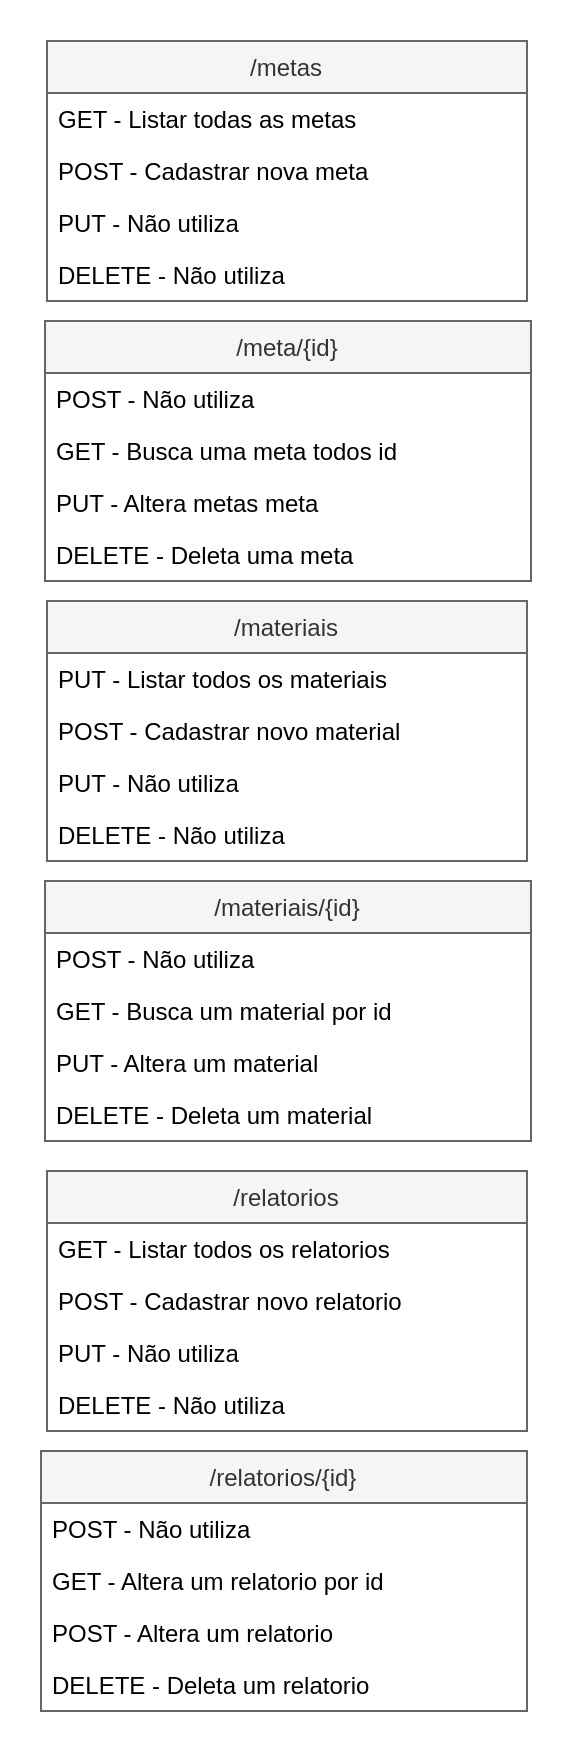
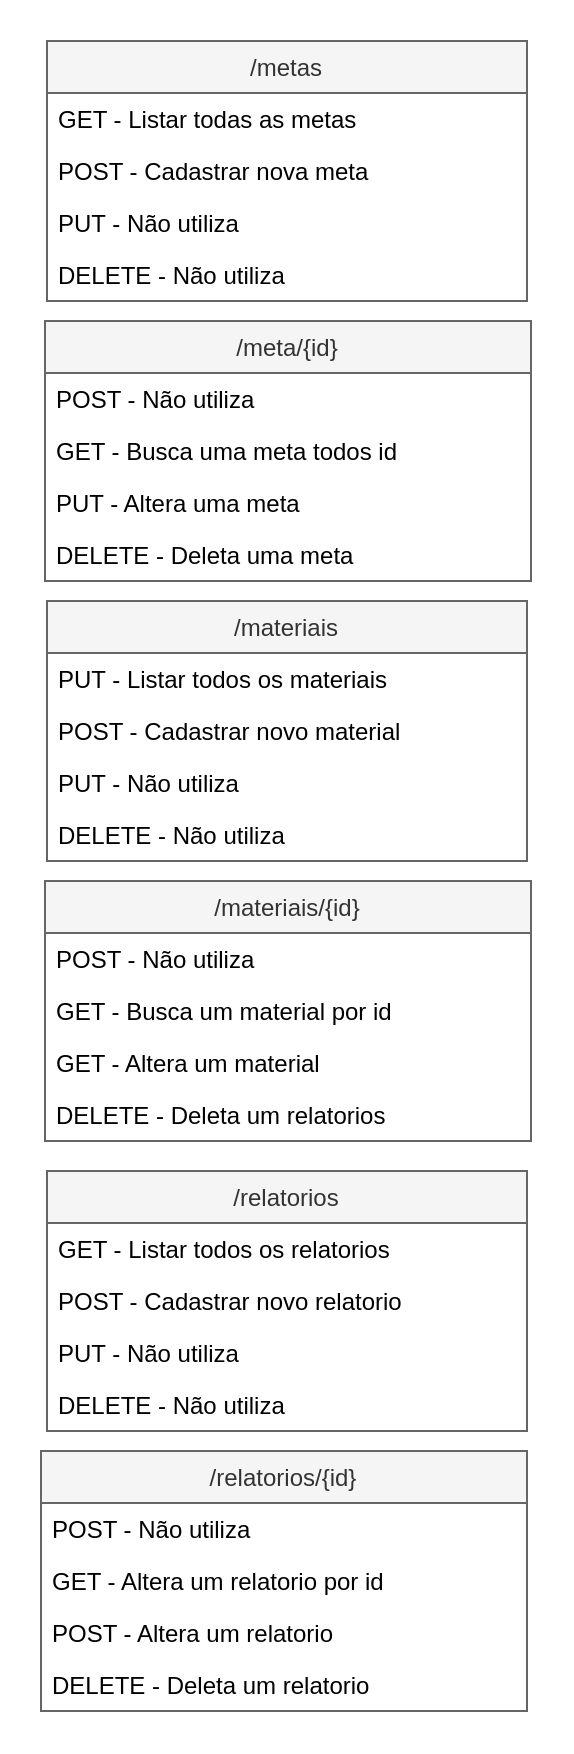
node "PUT - Altera metas meta": label "PUT - Altera metas meta" -> "PUT - Altera uma meta"
node "PUT - Altera um material": label "PUT - Altera um material" -> "GET - Altera um material"
node "DELETE - Deleta um material": label "DELETE - Deleta um material" -> "DELETE - Deleta um relatorios"
